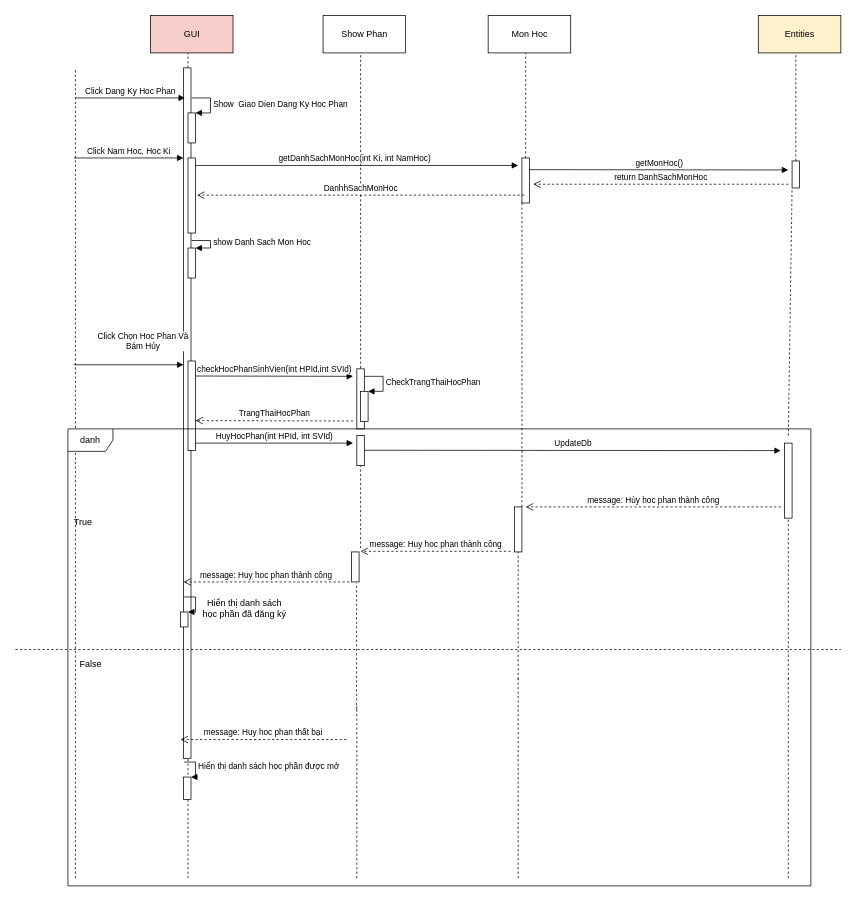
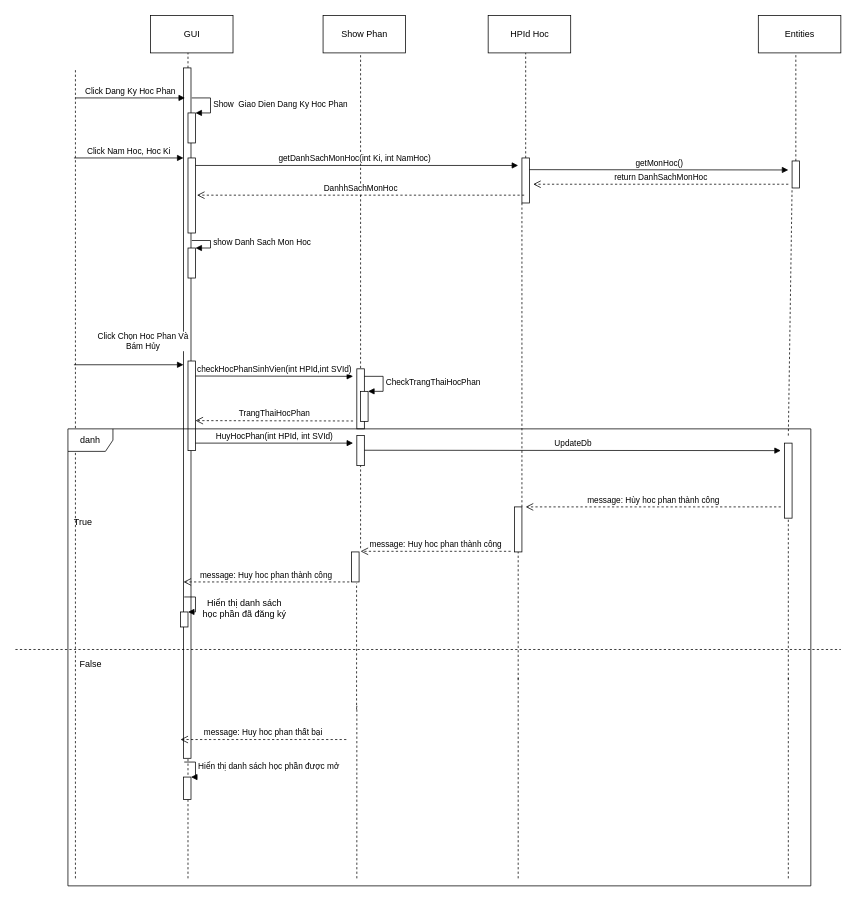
node "GUI": fillcolor #f8cecc -> #ffffff
node "Mon Hoc": label "Mon Hoc" -> "HPId Hoc"
node "Entities": fillcolor #fff2cc -> #ffffff
